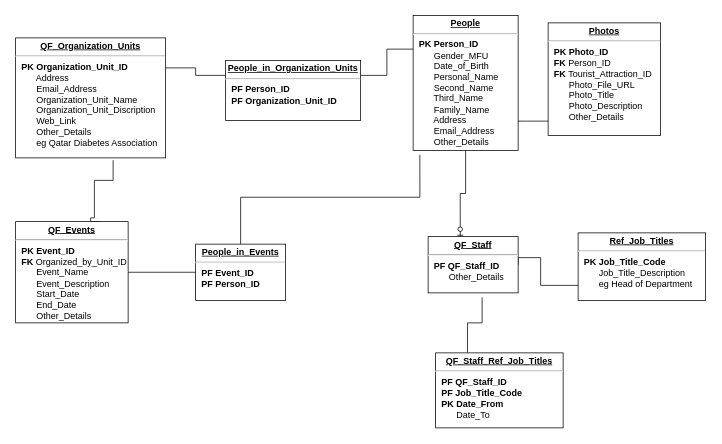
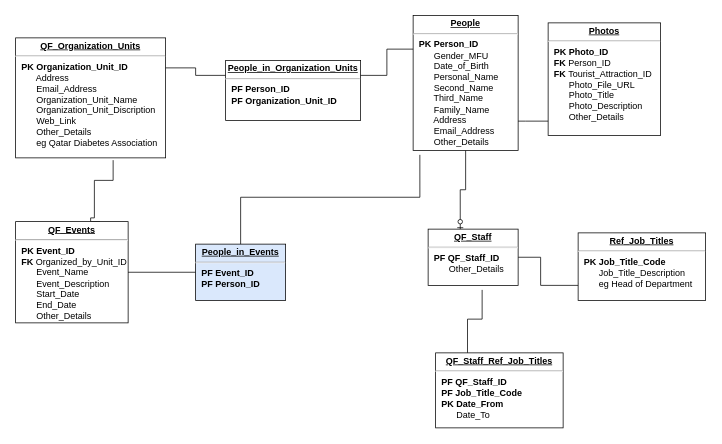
node "QF_Staff PF QF_Staff_ID Other_Details": moved (473, 265) -> (473, 257)
node "People_in_Events PF Event_ID PF Person_ID": fillcolor #ffffff -> #dae8fc
